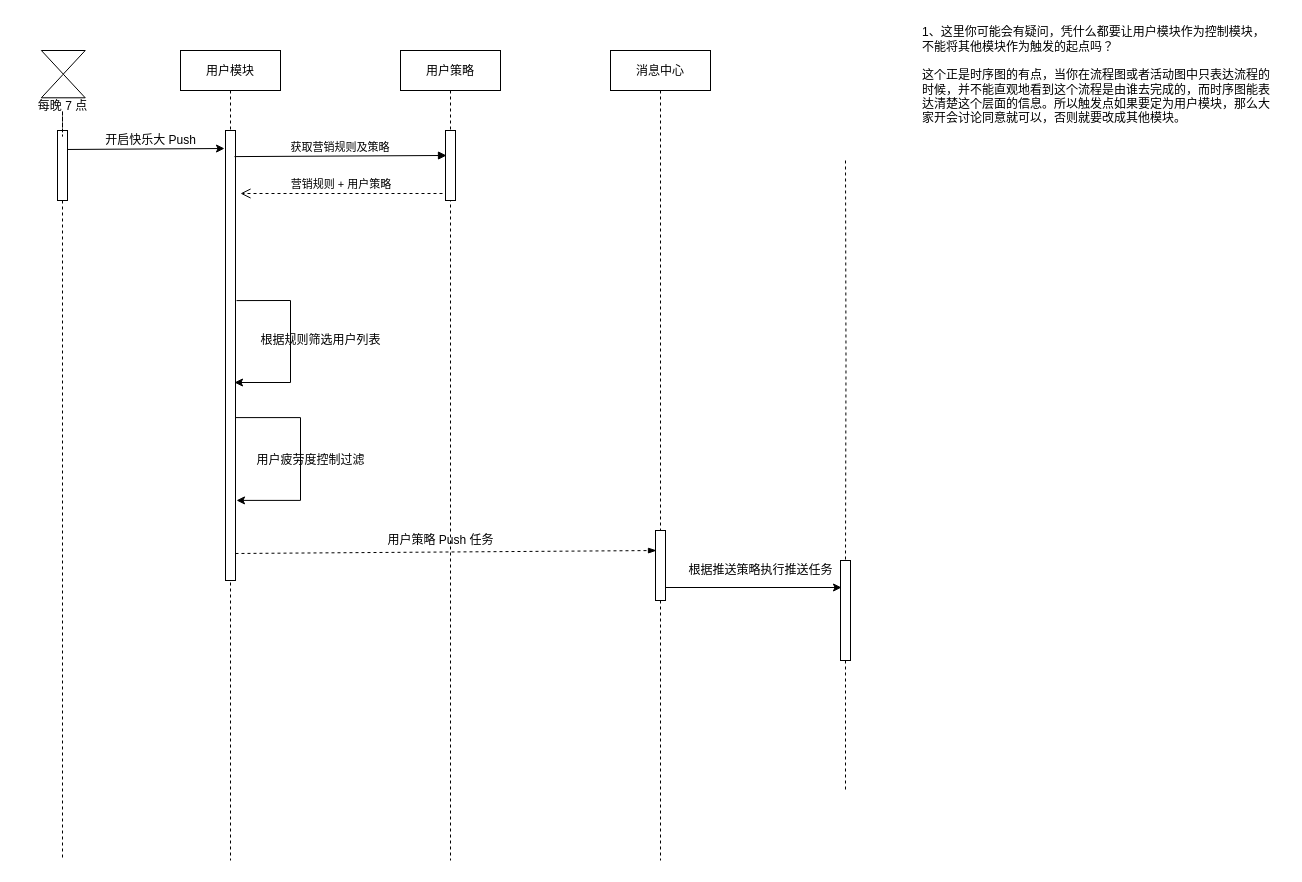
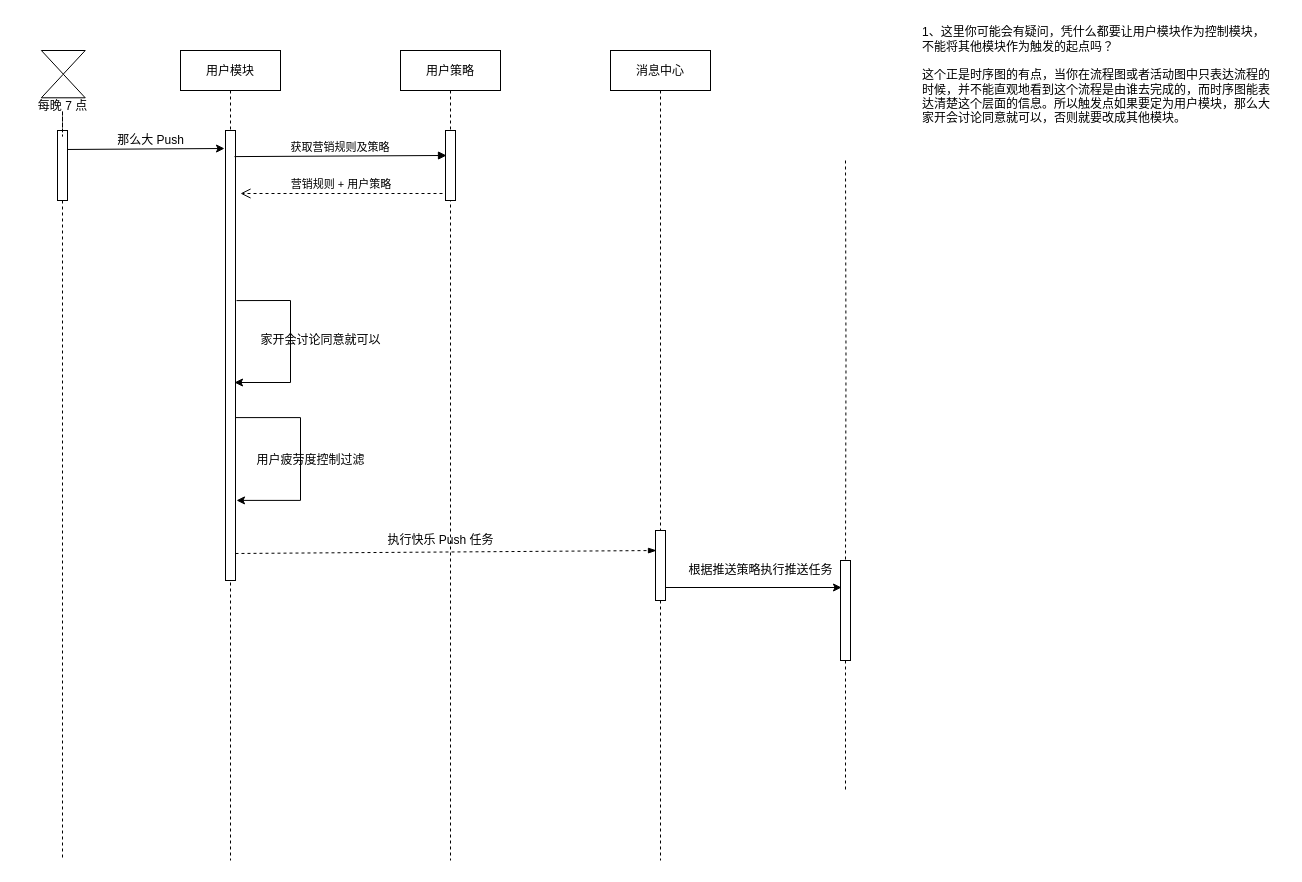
node "开启快乐大 Push": label "开启快乐大 Push" -> "那么大 Push"
node "根据规则筛选用户列表": label "根据规则筛选用户列表" -> "家开会讨论同意就可以"
node "用户策略 Push 任务": label "用户策略 Push 任务" -> "执行快乐 Push 任务"
